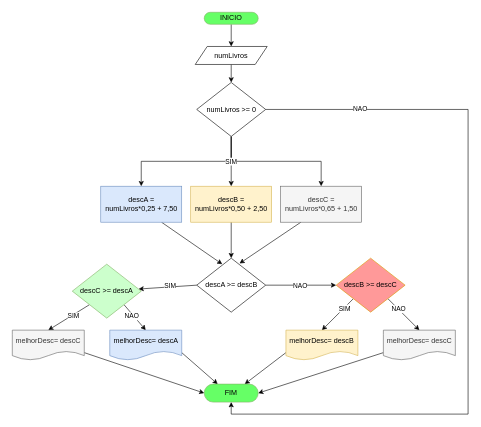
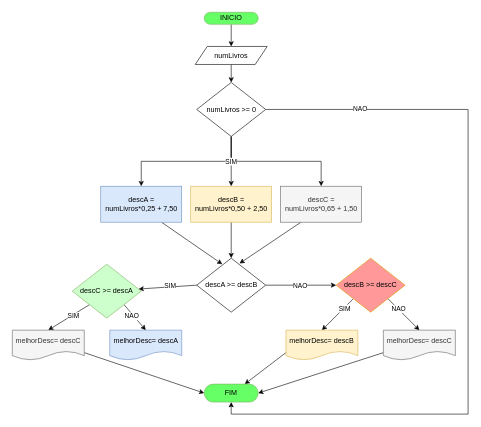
edge "melhorDesc= descA" -> "FIM": removed
